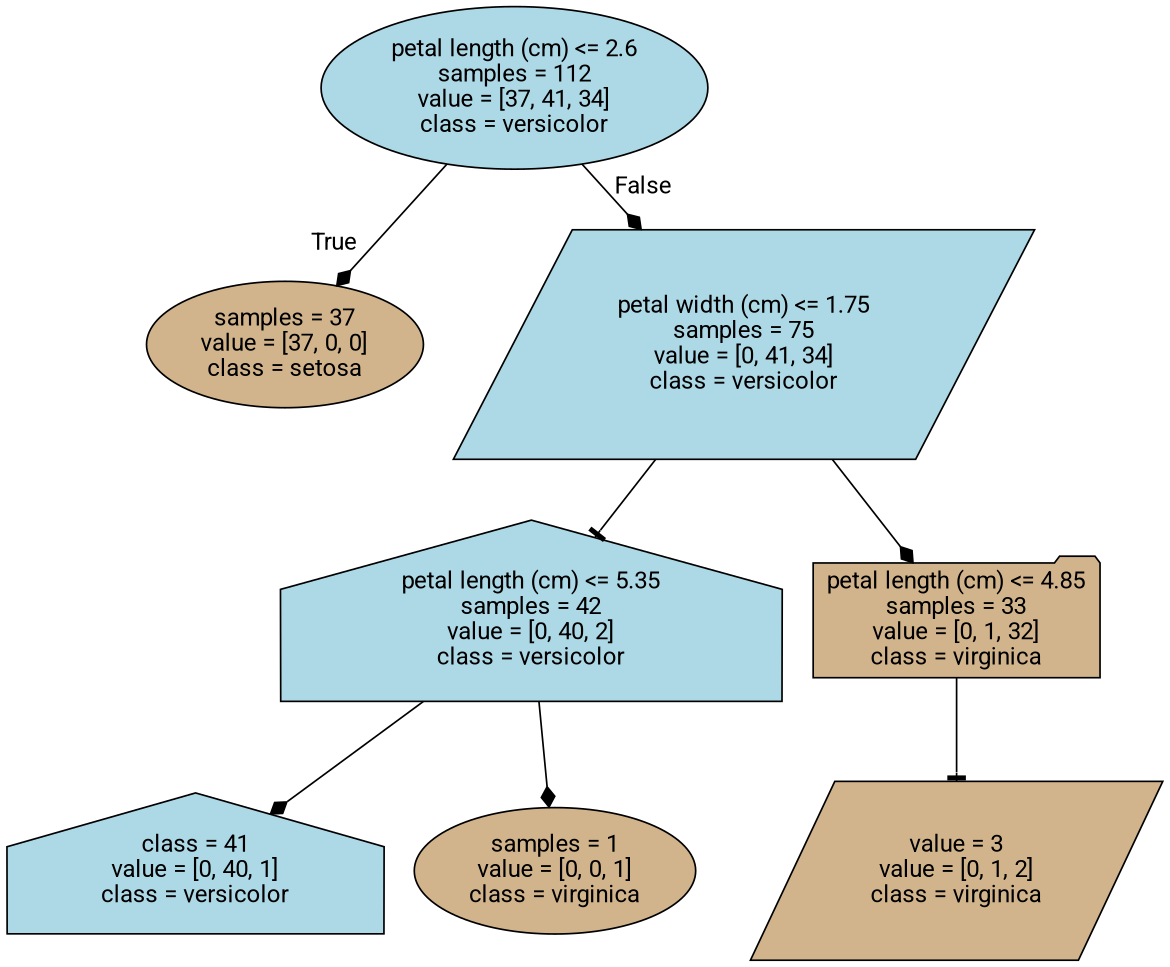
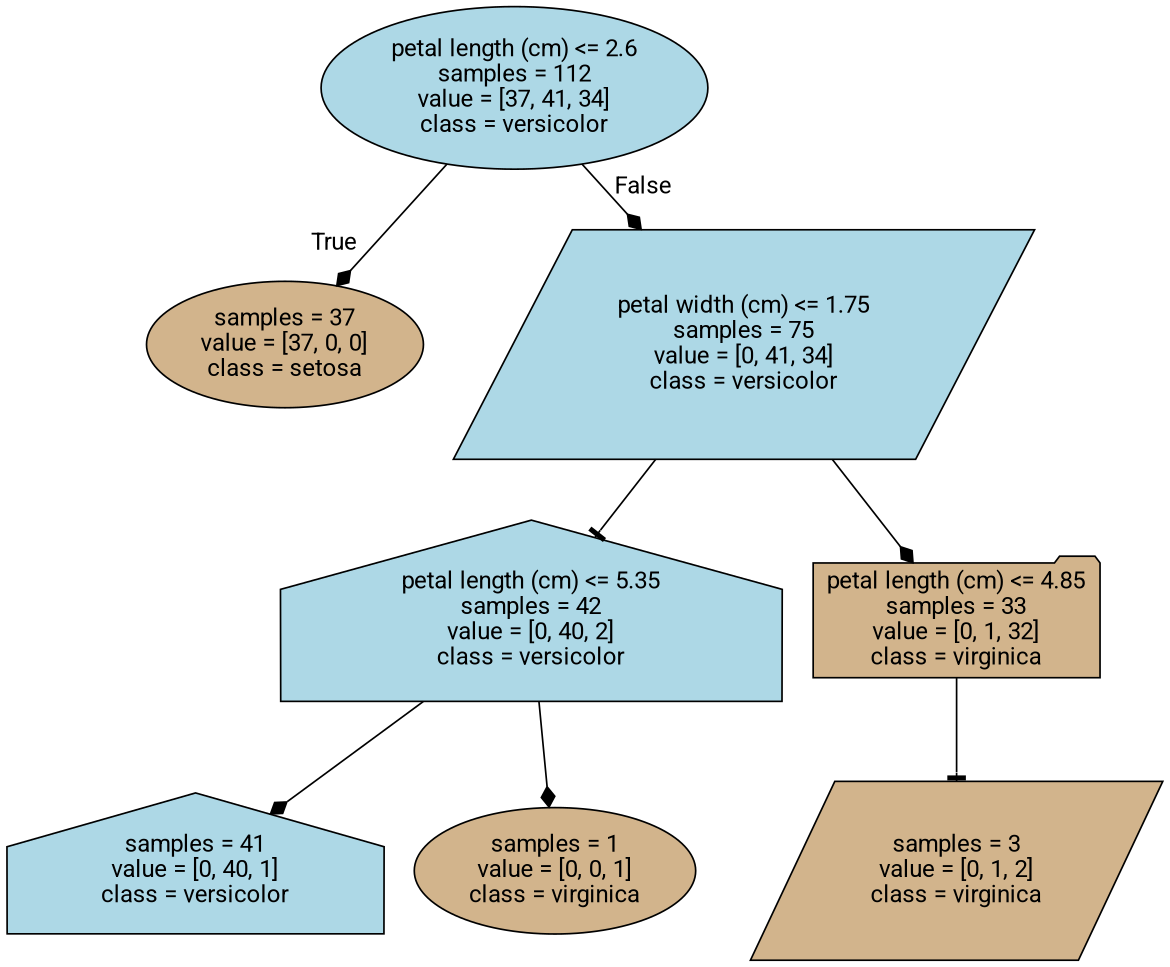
node "class = 41 value = [0, 40, 1] class = versicolor": label "class = 41 value = [0, 40, 1] class = versicolor" -> "samples = 41 value = [0, 40, 1] class = versicolor"
node "value = 3 value = [0, 1, 2] class = virginica": label "value = 3 value = [0, 1, 2] class = virginica" -> "samples = 3 value = [0, 1, 2] class = virginica"
